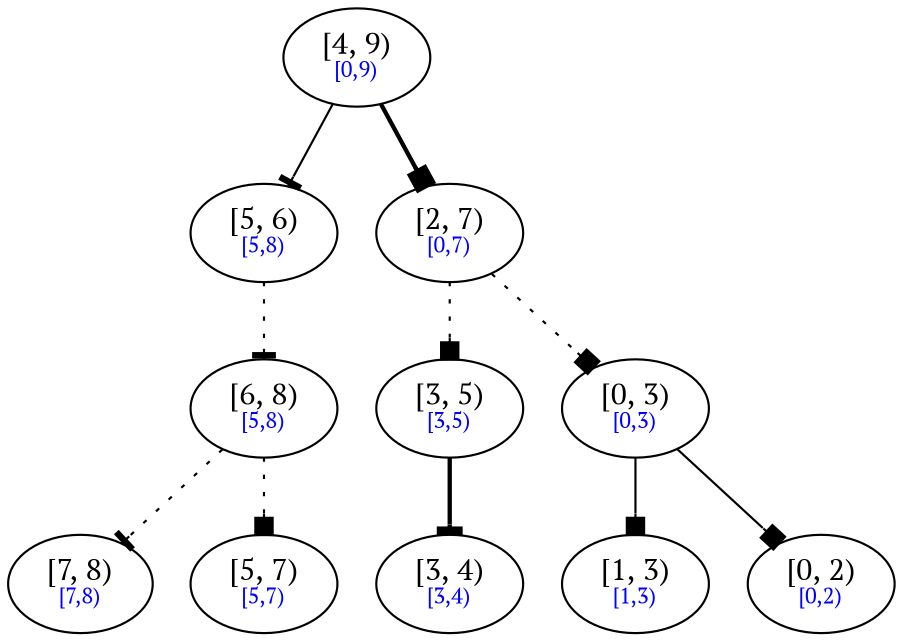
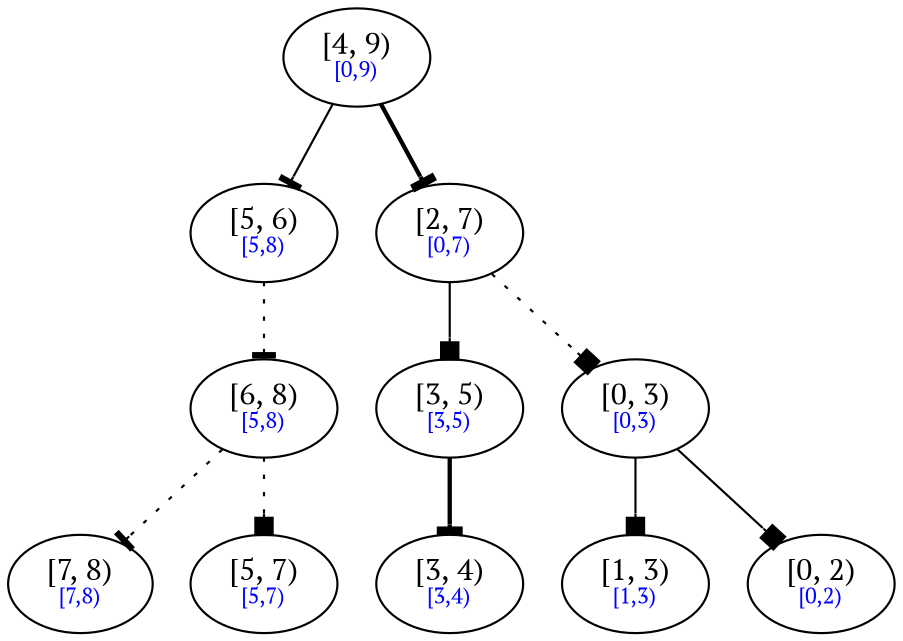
edge "[4, 9)" -> "[2, 7)": arrowhead box -> tee
edge "[2, 7)" -> "[3, 5)": style dotted -> solid
